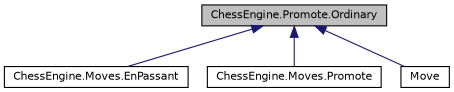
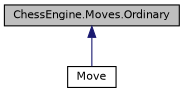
node "ChessEngine.Promote.Ordinary": label "ChessEngine.Promote.Ordinary" -> "ChessEngine.Moves.Ordinary"
node "ChessEngine.Moves.EnPassant": removed
node "ChessEngine.Moves.Promote": removed
